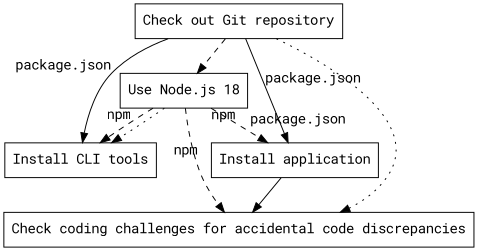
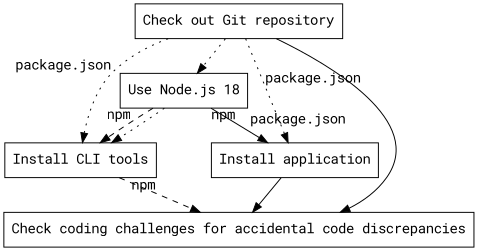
edge "Check out Git repository" -> "Use Node.js 18": style dashed -> dotted
edge "Check out Git repository" -> "Install CLI tools": style solid -> dotted
edge "Check out Git repository" -> "Install application": style solid -> dotted
edge "Check out Git repository" -> "Check coding challenges for accidental code discrepancies": style dotted -> solid
edge "Use Node.js 18" -> "Install application": style dashed -> solid
edge "Use Node.js 18" -> "Check coding challenges for accidental code discrepancies": now "Install CLI tools" -> "Check coding challenges for accidental code discrepancies"
